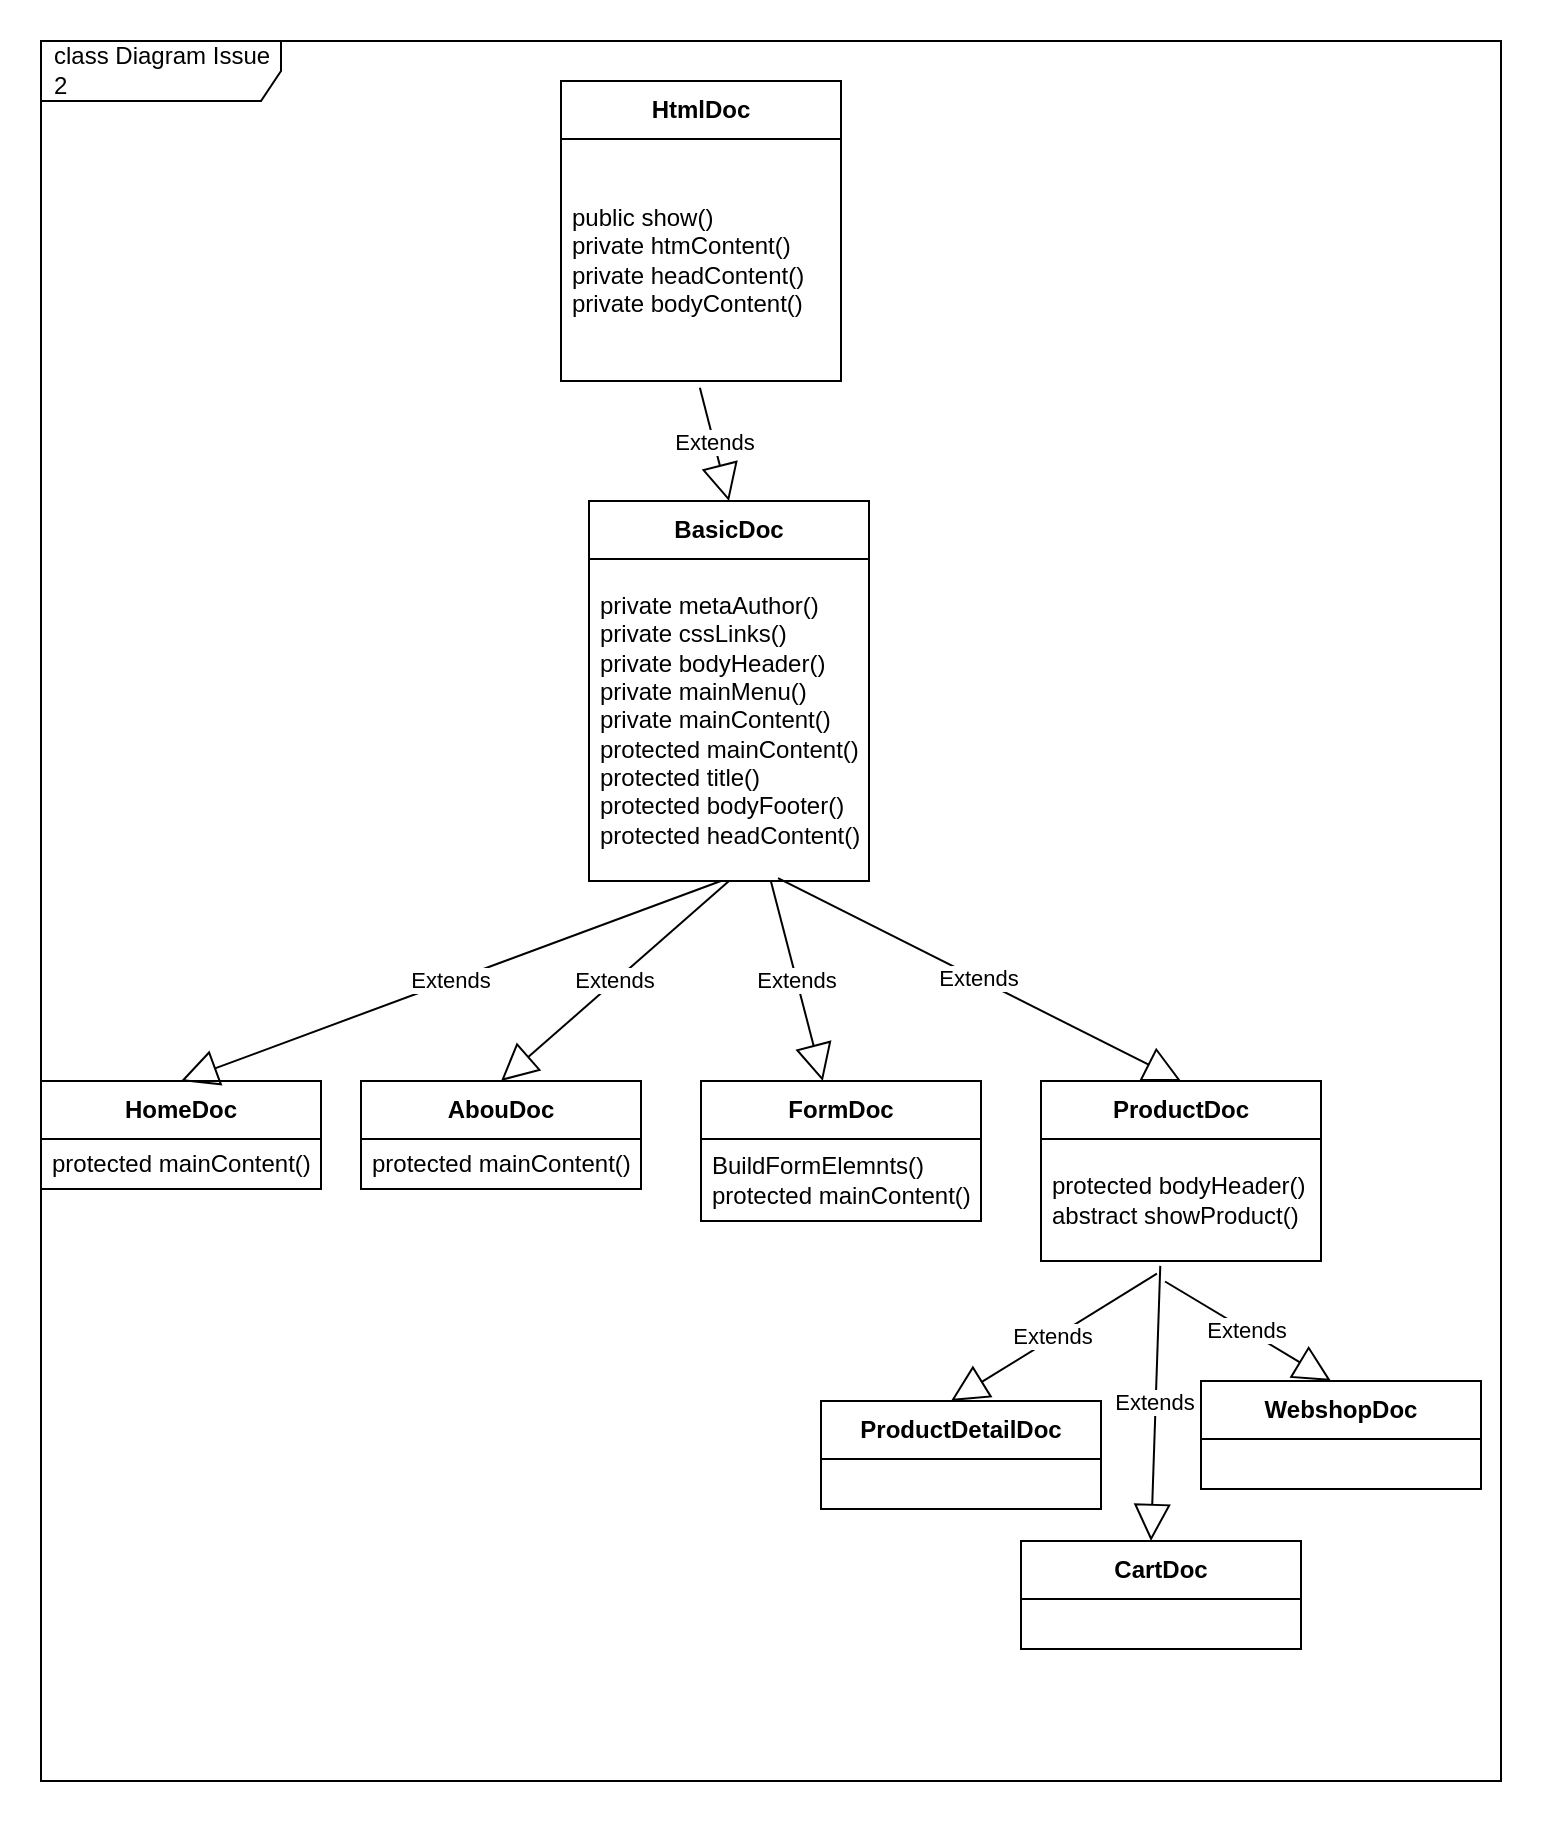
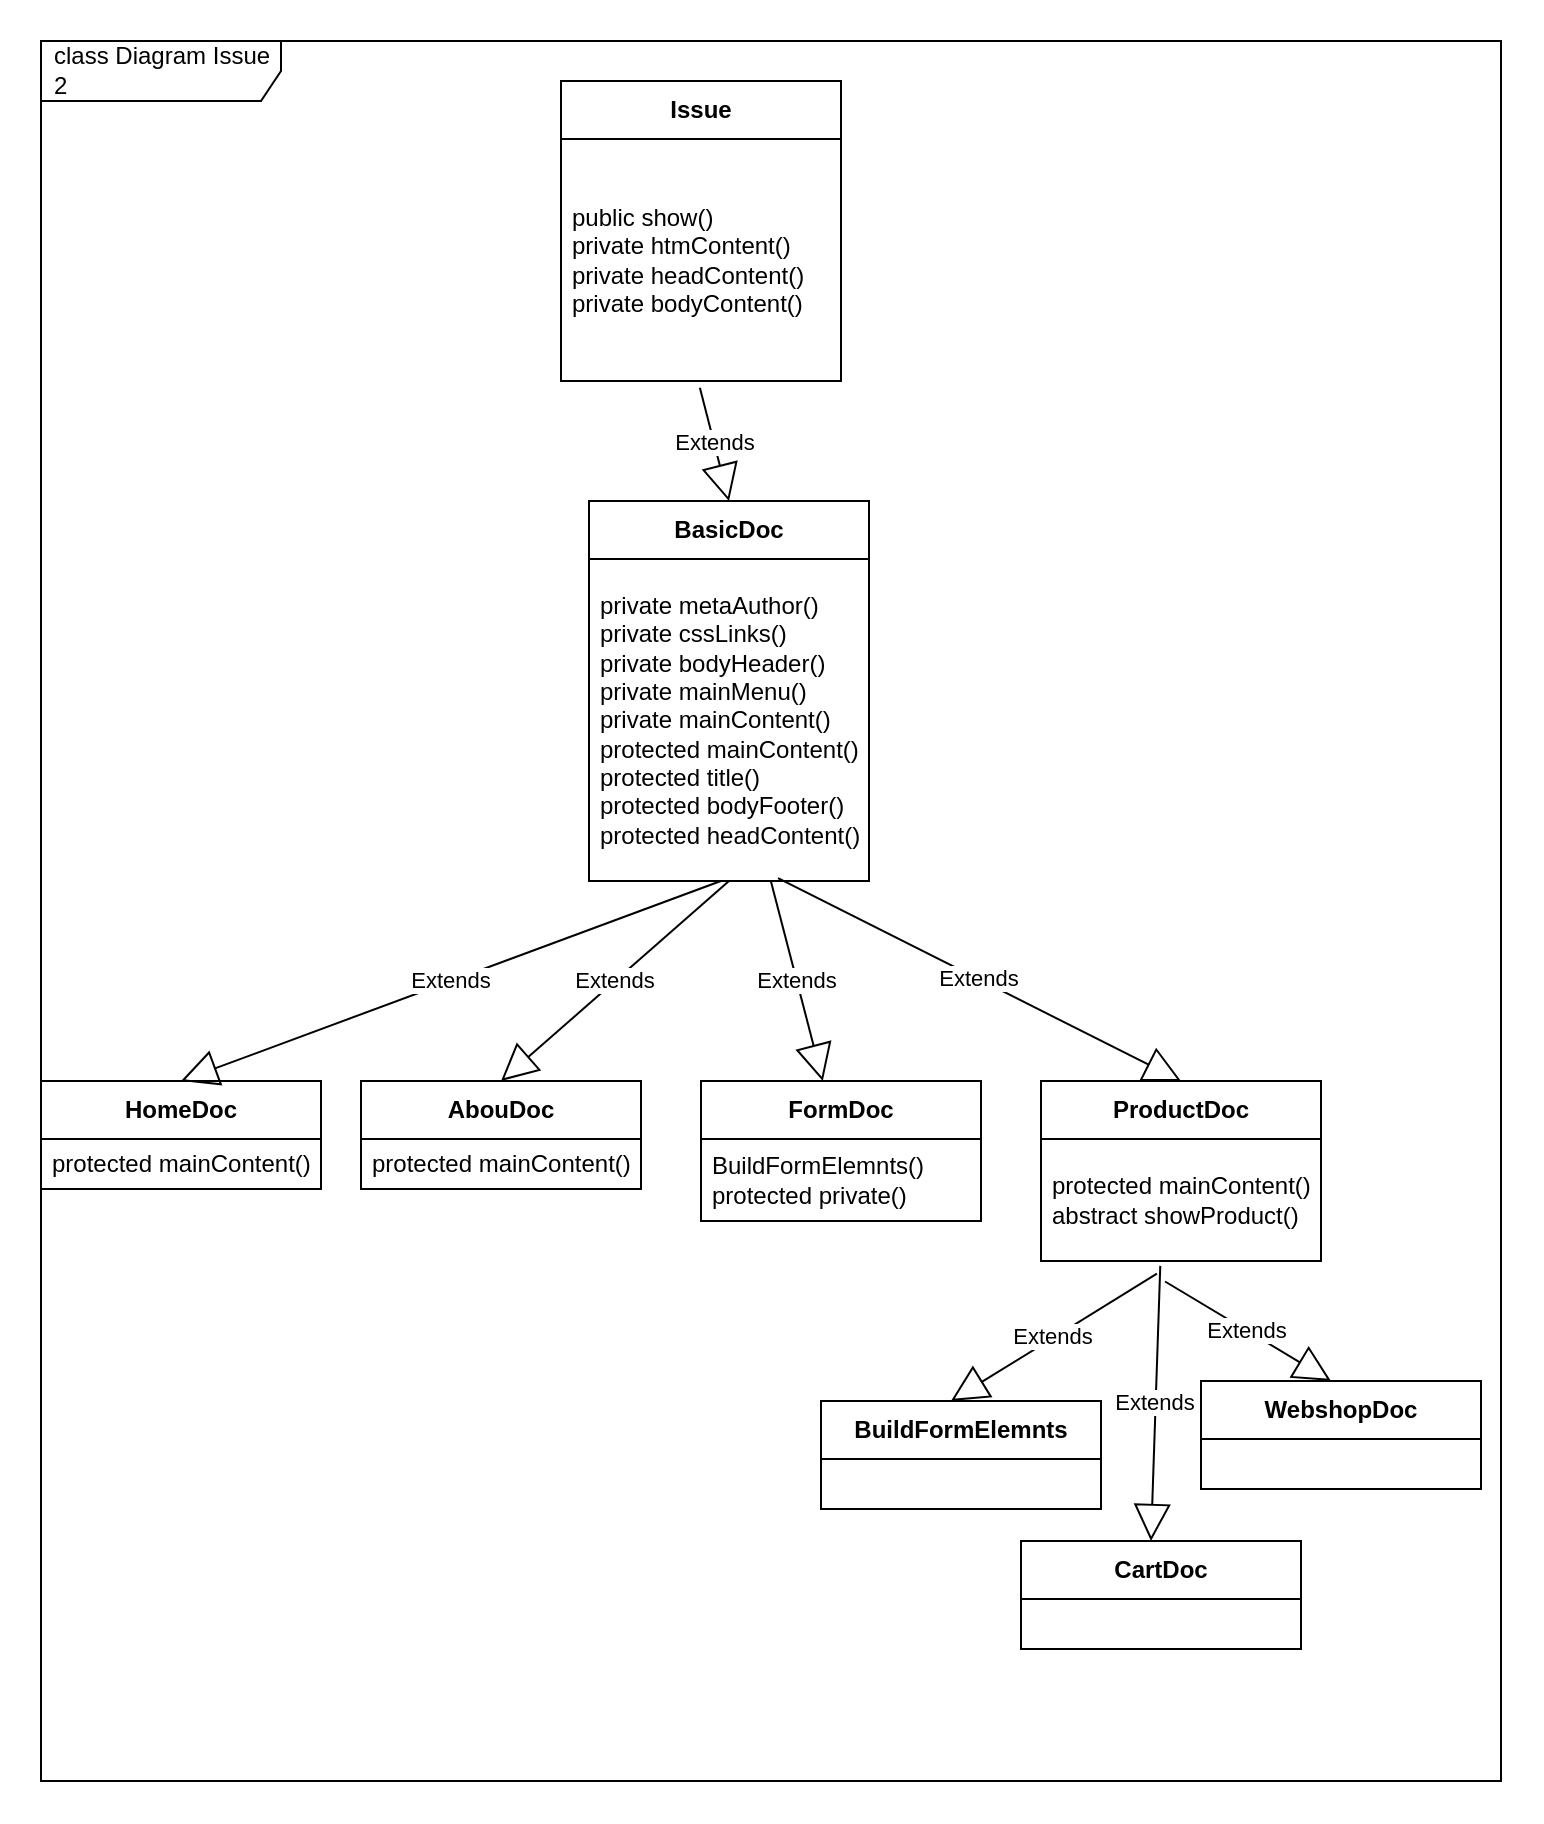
node "HtmlDoc": label "HtmlDoc" -> "Issue"
node "BuildFormElemnts() protected mainContent()": label "BuildFormElemnts() protected mainContent()" -> "BuildFormElemnts() protected private()"
node "protected bodyHeader() abstract showProduct()": label "protected bodyHeader() abstract showProduct()" -> "protected mainContent() abstract showProduct()"
node "ProductDetailDoc": label "ProductDetailDoc" -> "BuildFormElemnts"
